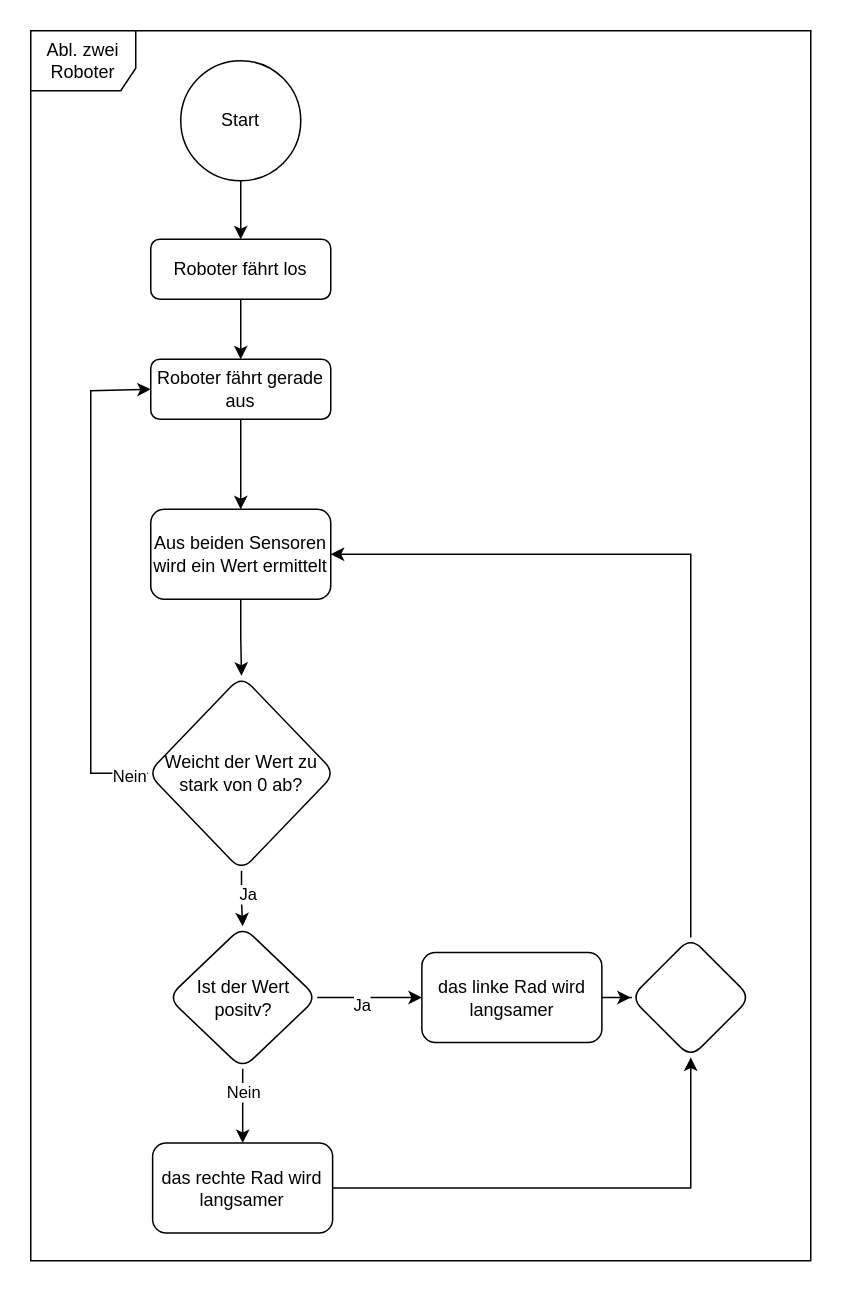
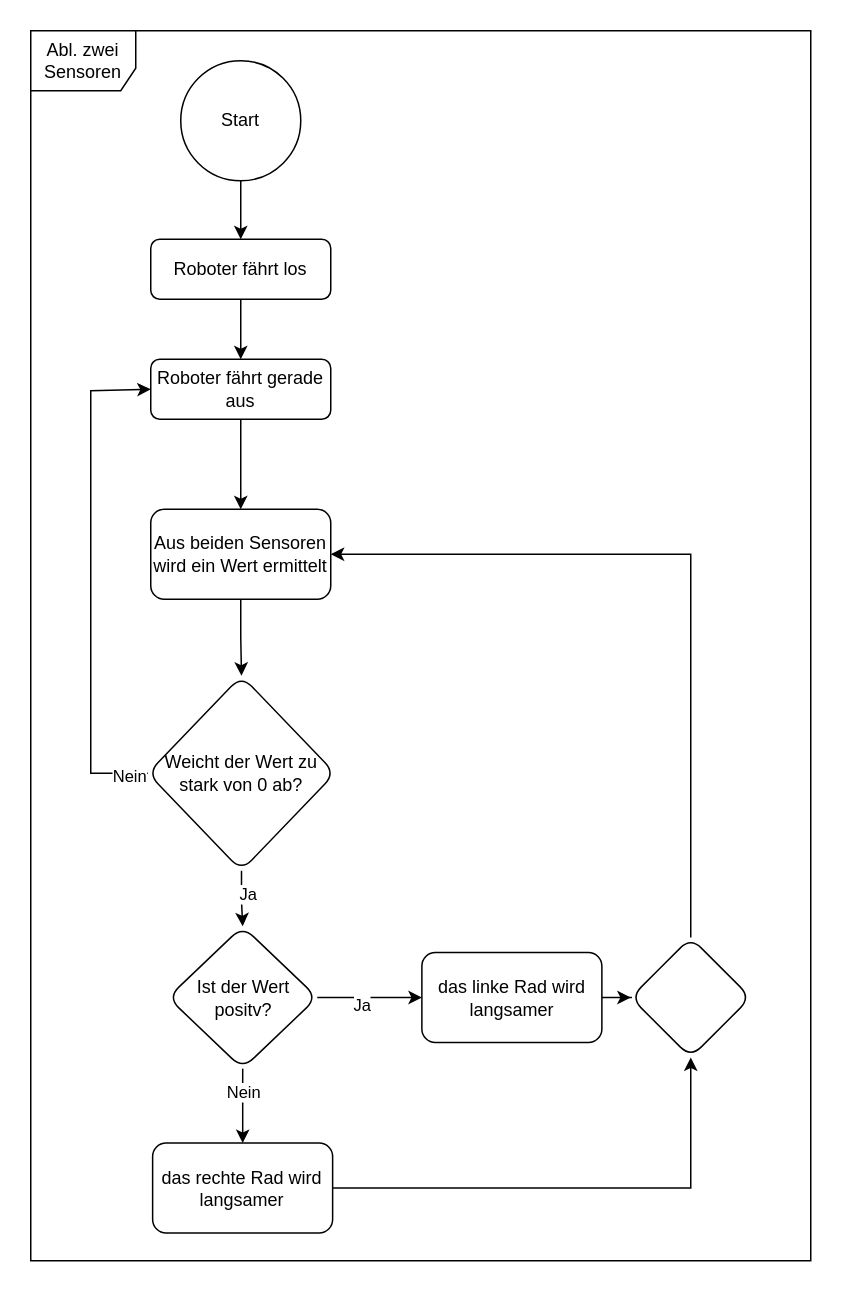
node "Abl. zwei Roboter": label "Abl. zwei Roboter" -> "Abl. zwei Sensoren"
